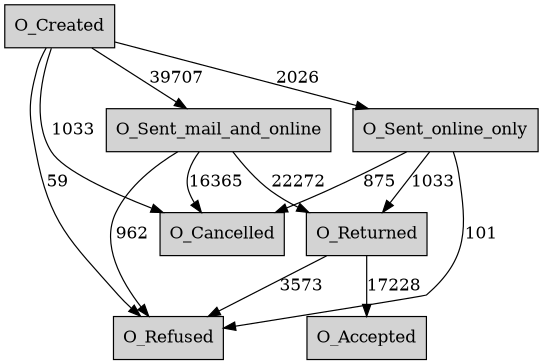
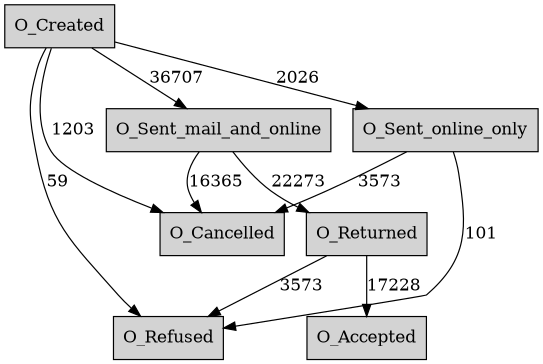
edge "O_Created" -> "O_Sent_mail_and_online": label "39707" -> "36707"
edge "O_Created" -> "O_Cancelled": label "1033" -> "1203"
edge "O_Sent_online_only" -> "O_Returned": removed, label "1033"
edge "O_Sent_mail_and_online" -> "O_Returned": label "22272" -> "22273"
edge "O_Sent_online_only" -> "O_Cancelled": label "875" -> "3573"
edge "O_Sent_mail_and_online" -> "O_Refused": removed, label "962"
